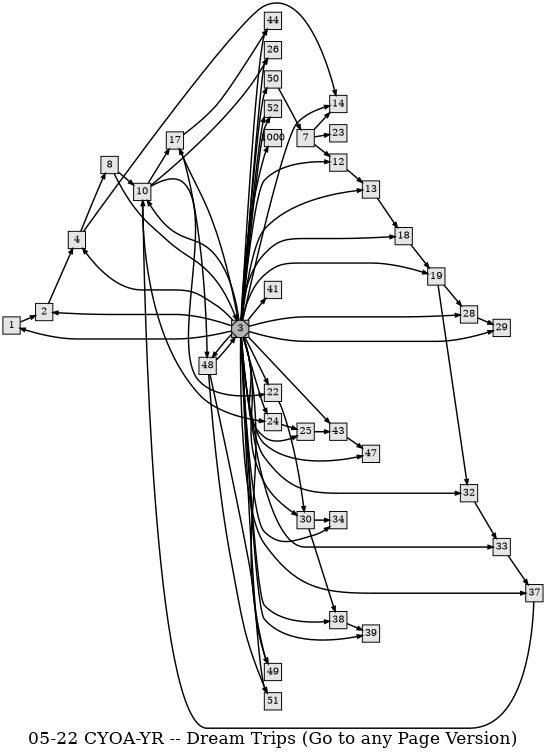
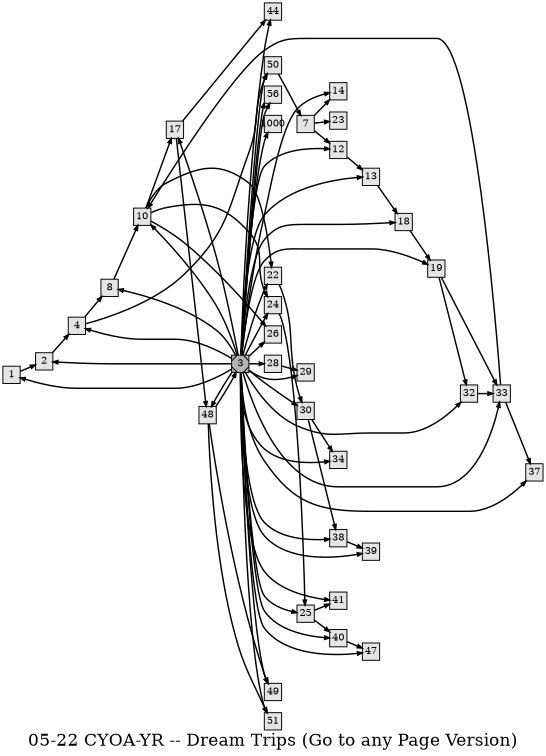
edge "4" -> "14": now "4" -> "50"
node "52": label "52" -> "56"
edge "8" -> "3": reversed
edge "19" -> "28": now "19" -> "33"
node "43": label "43" -> "40"
edge "25" -> "41": added
edge "37" -> "10": now "33" -> "10"
